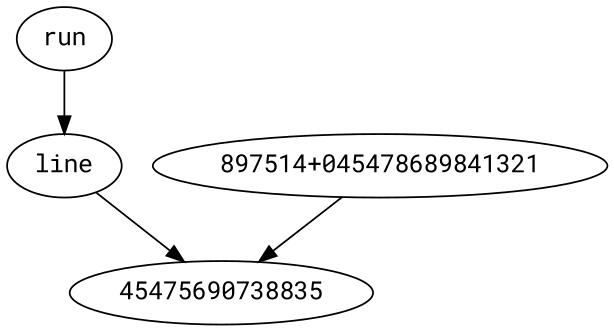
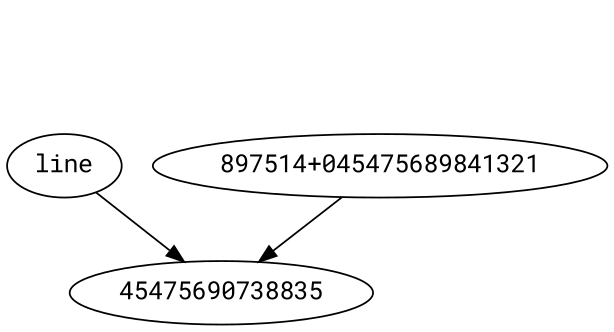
node "run": removed
node "897514+045478689841321": label "897514+045478689841321" -> "897514+045475689841321"
